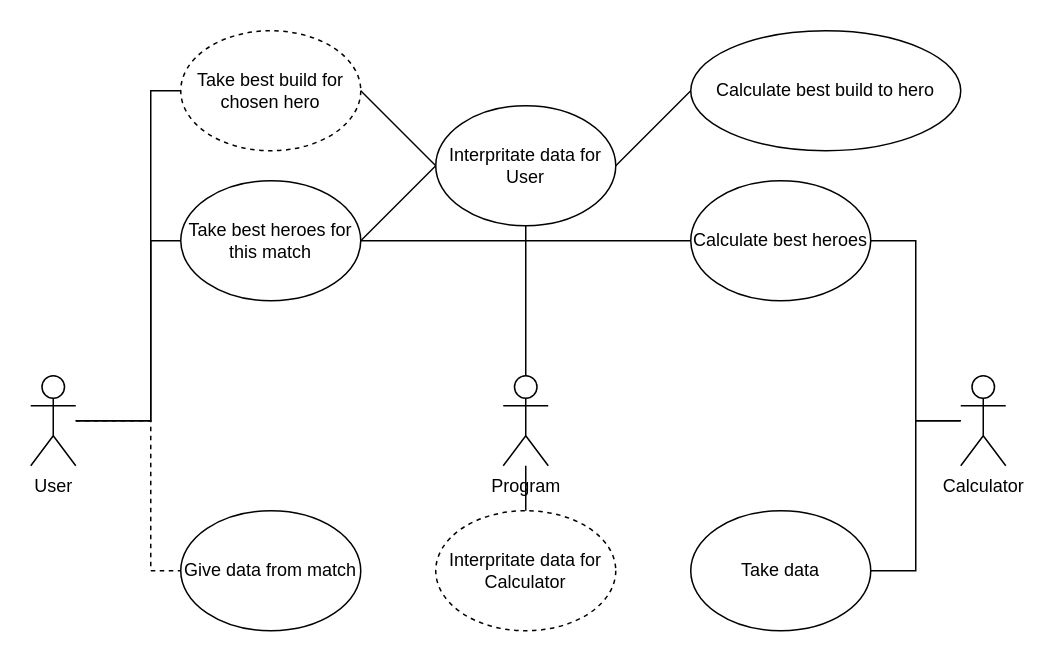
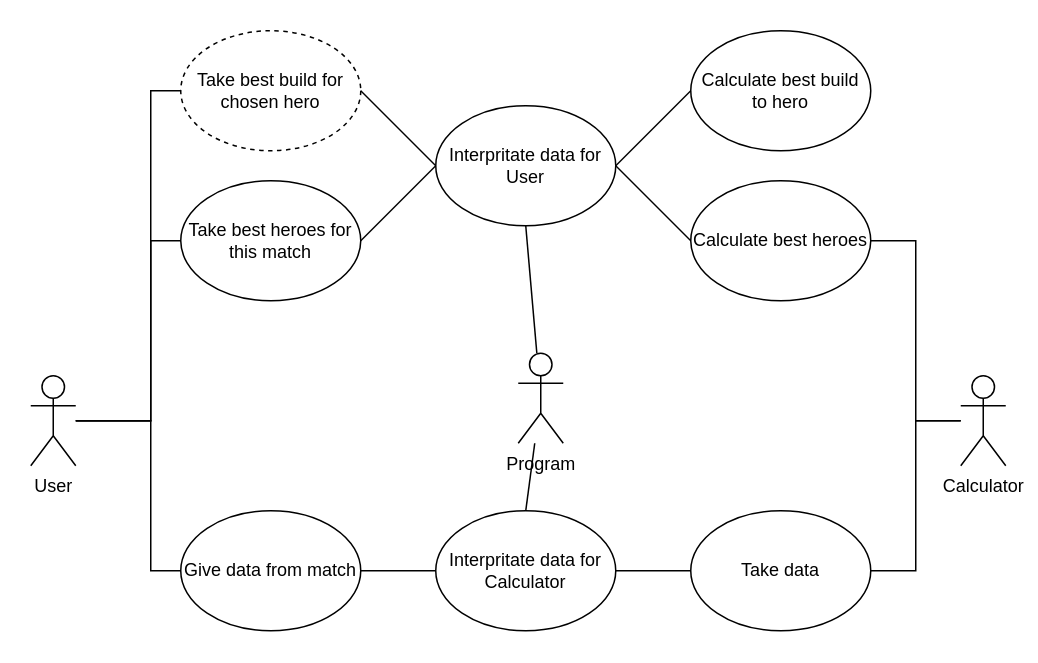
node "Calculate best build to hero": size 270x120 -> 180x120
edge "Take best heroes for this match" -- "Calculate best heroes": now "Interpritate data for User" -- "Calculate best heroes"
node "Program": moved (526, 421) -> (541, 398)
edge "User" -- "Give data from match": style dashed -> solid
edge "Give data from match" -- "Interpritate data for Calculator": added
node "Interpritate data for Calculator": style dashed -> solid
edge "Interpritate data for Calculator" -- "Take data": added
